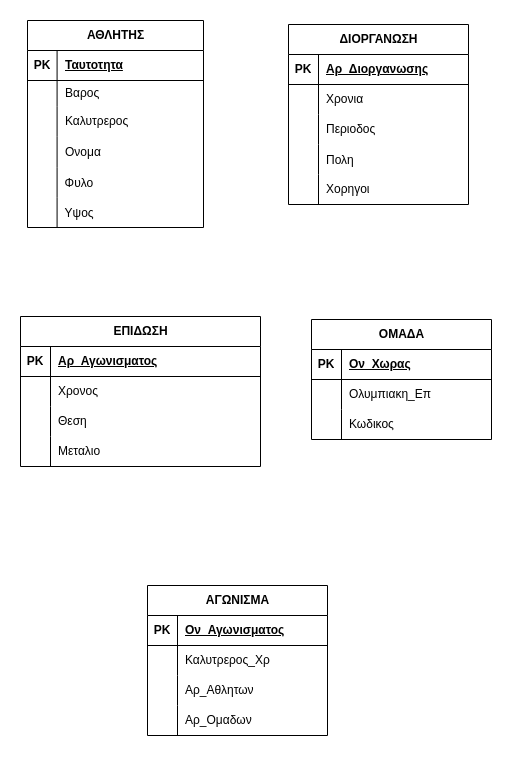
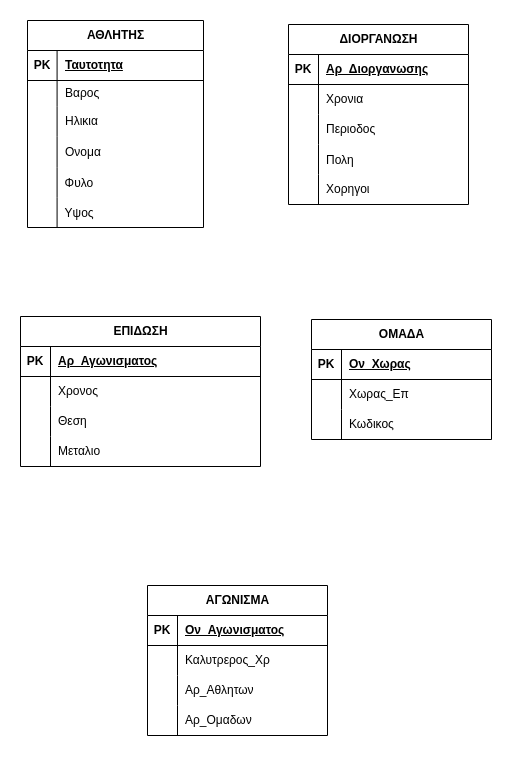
node "Καλυτρερος": label "Καλυτρερος" -> "Ηλικια"
node "Ολυμπιακη_Επ": label "Ολυμπιακη_Επ" -> "Χωρας_Επ"
